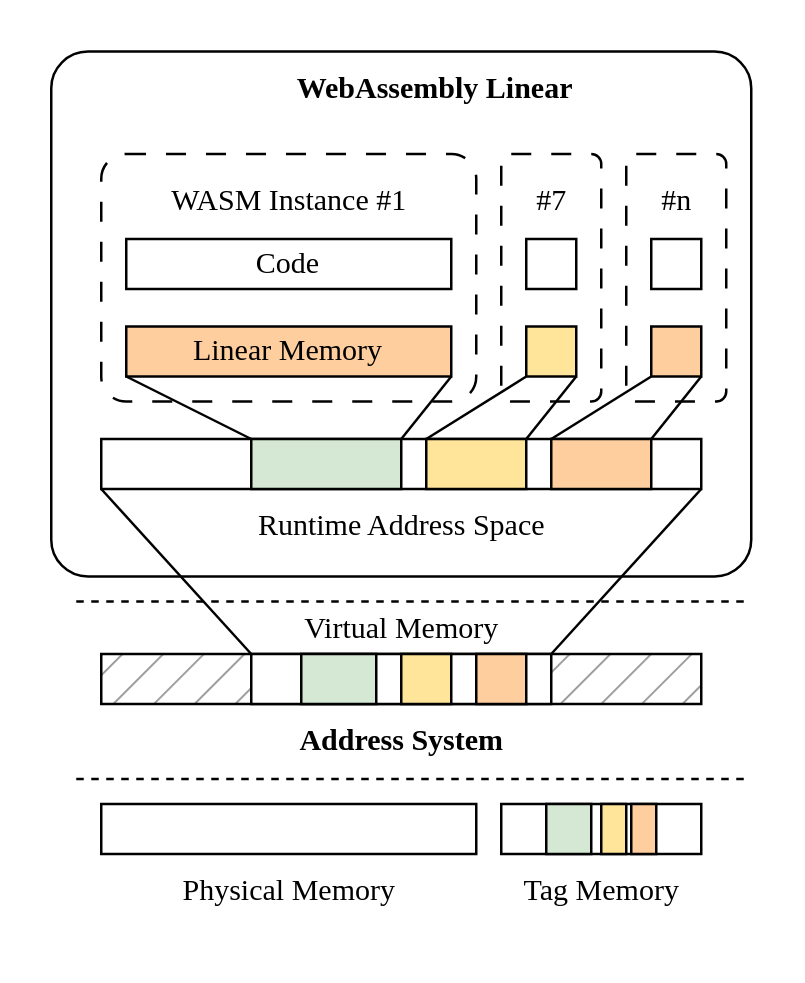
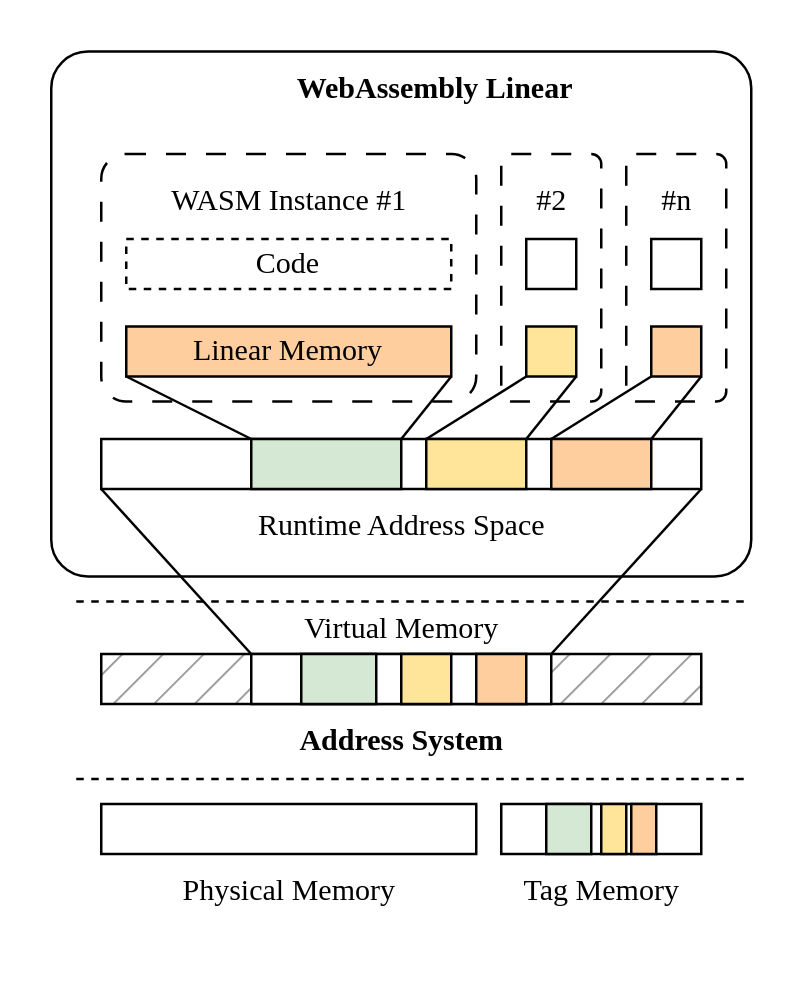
node "#7": label "#7" -> "#2"
node "Code": style solid -> dashed
